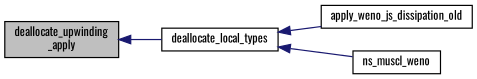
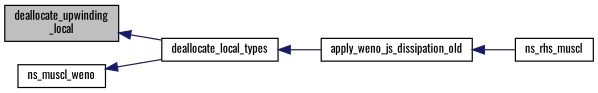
node "deallocate_upwinding _apply": label "deallocate_upwinding _apply" -> "deallocate_upwinding _local"
node "ns_rhs_muscl": added
edge "ns_muscl_weno" -> "deallocate_local_types": reversed
